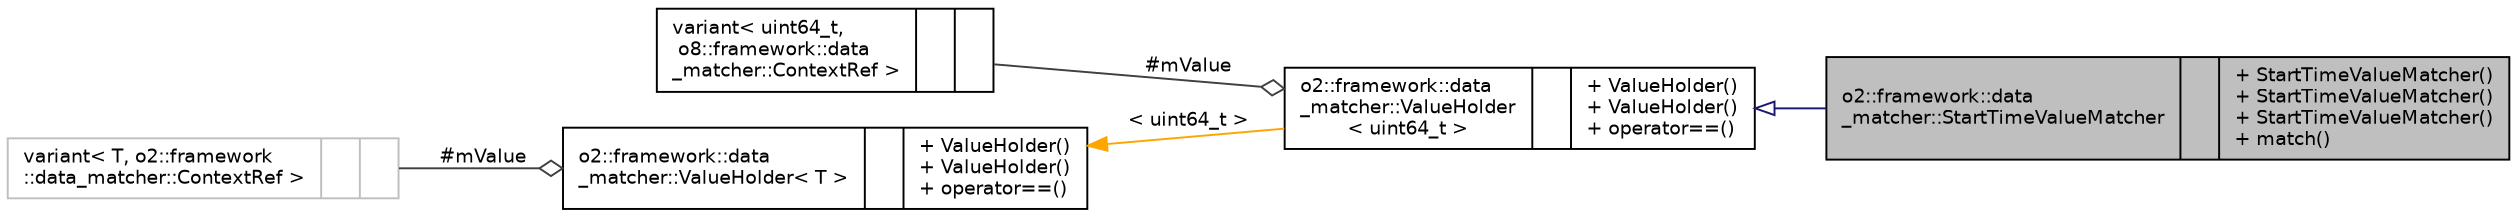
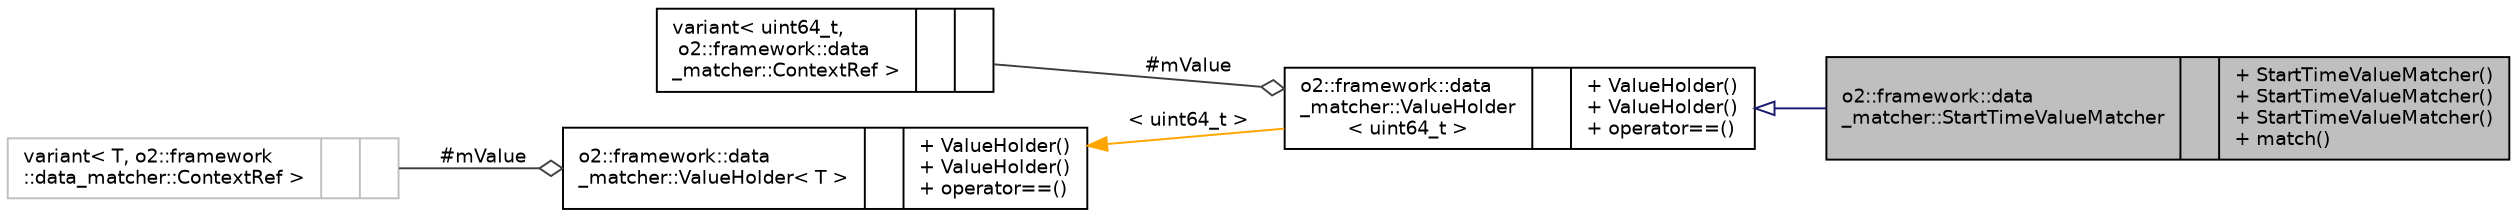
node "variant< uint64_t,": text "o8::framework::data" -> "o2::framework::data"
